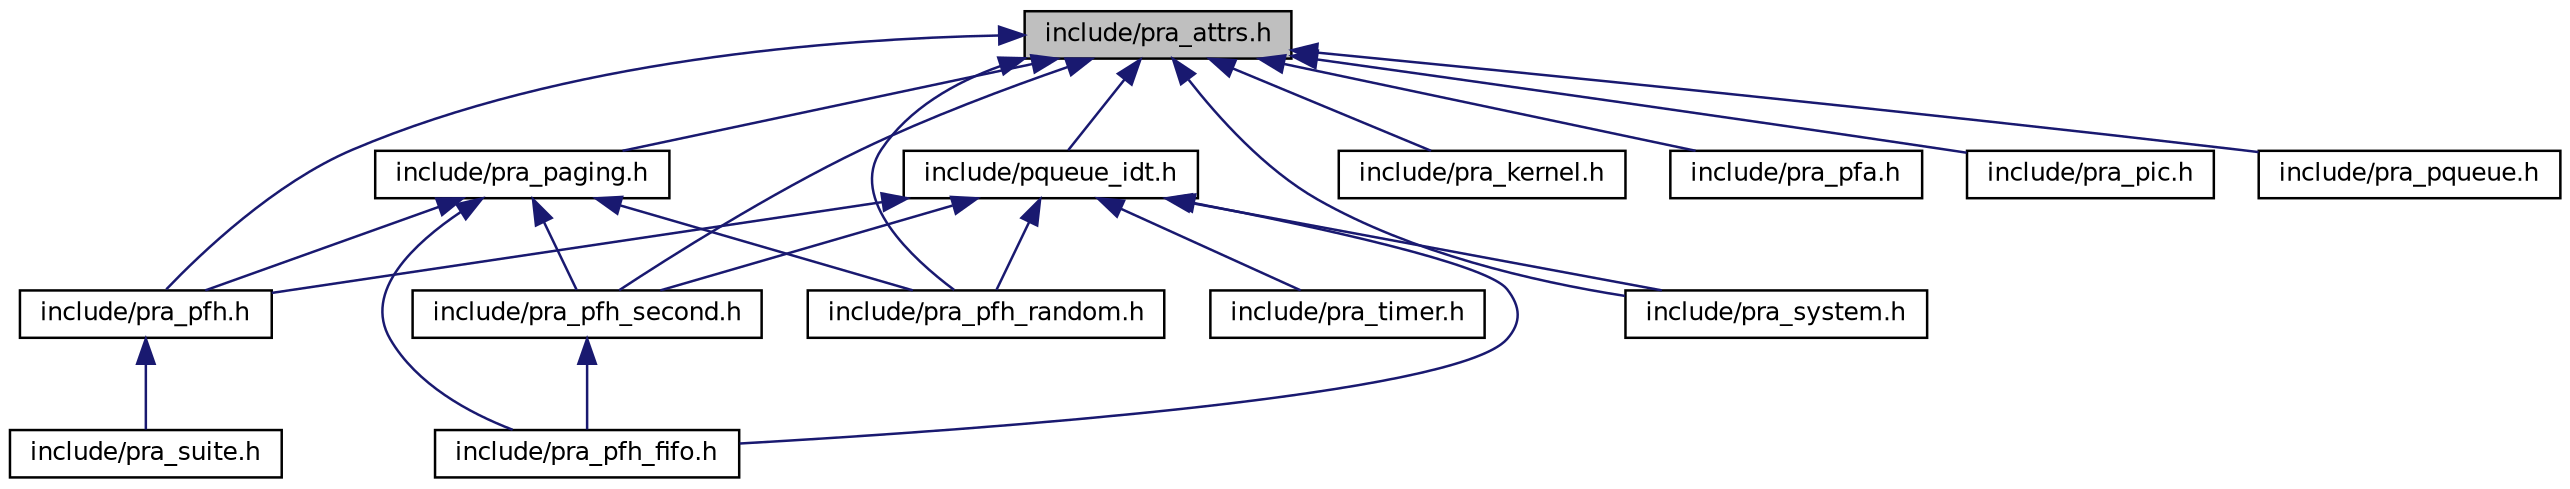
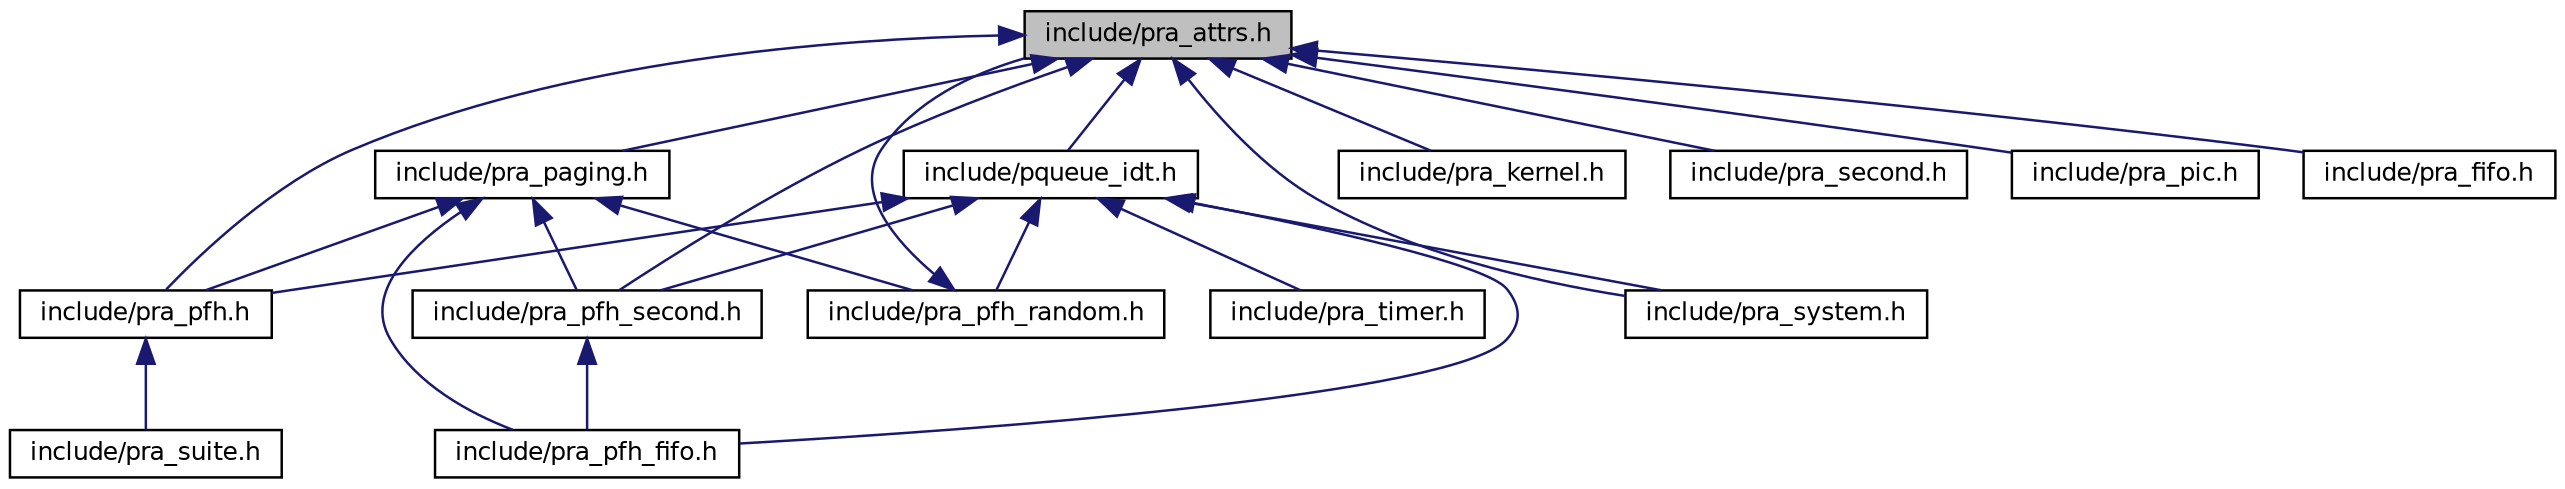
edge "include/pra_pfh_random.h" -> "include/pra_attrs.h": reversed
node "include/pra_pfa.h": label "include/pra_pfa.h" -> "include/pra_second.h"
node "include/pra_pqueue.h": label "include/pra_pqueue.h" -> "include/pra_fifo.h"
